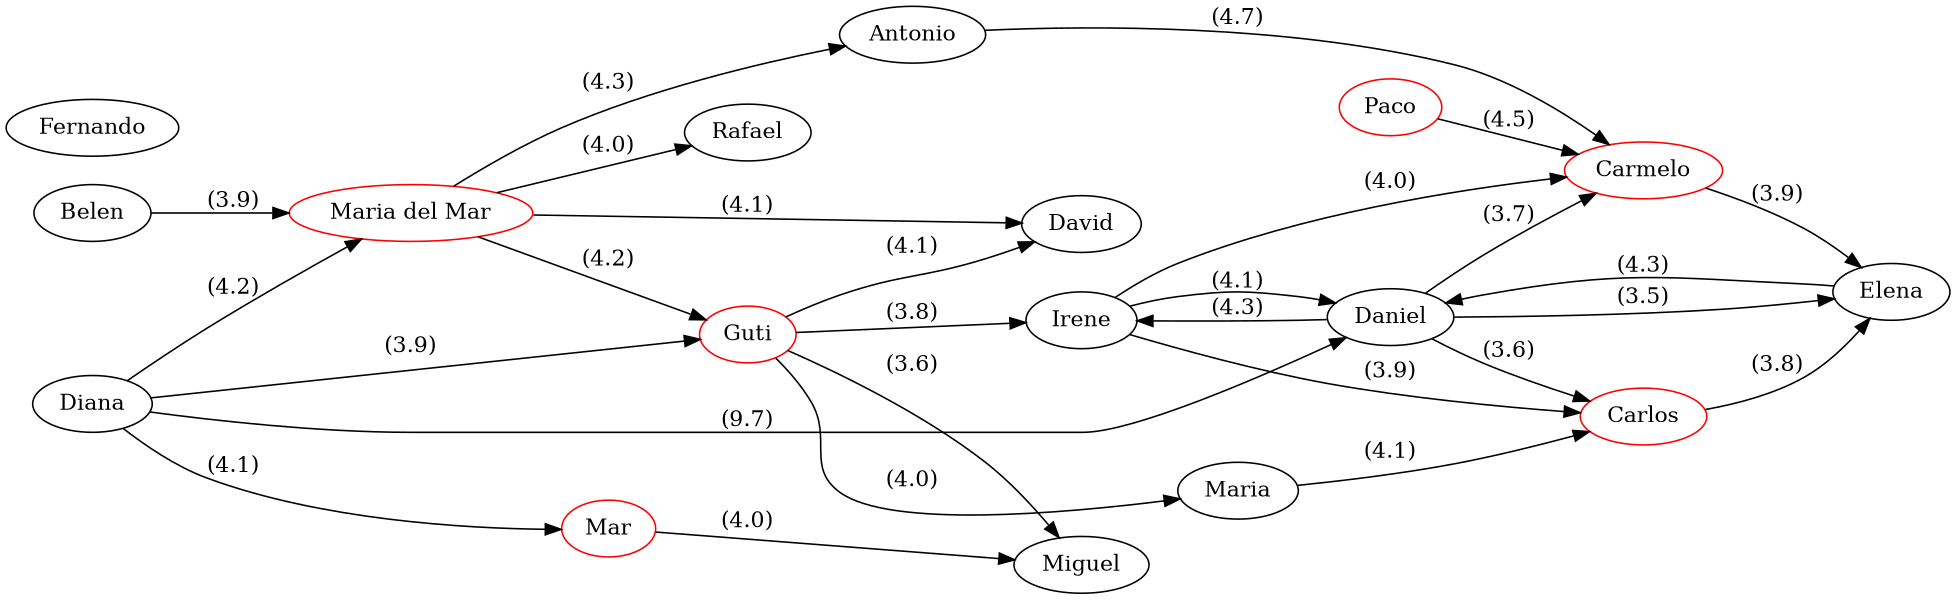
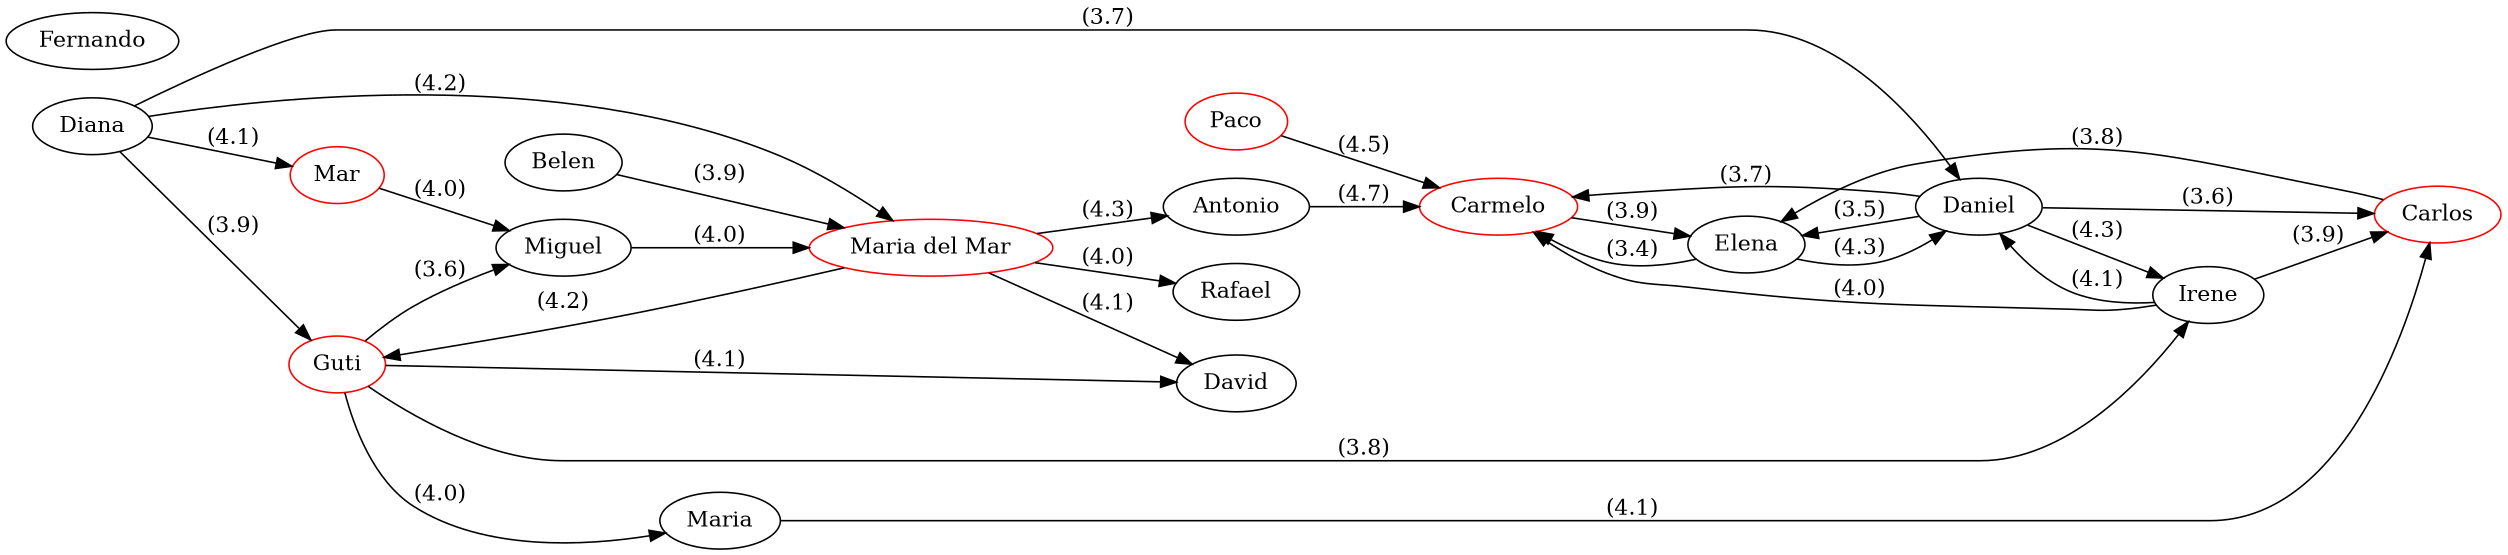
edge "Miguel" -> "Maria del Mar": added, label "(4.0)"
edge "Elena" -> "Carmelo": added, label "(3.4)"
edge "Diana" -> "Daniel": label "(9.7)" -> "(3.7)"
